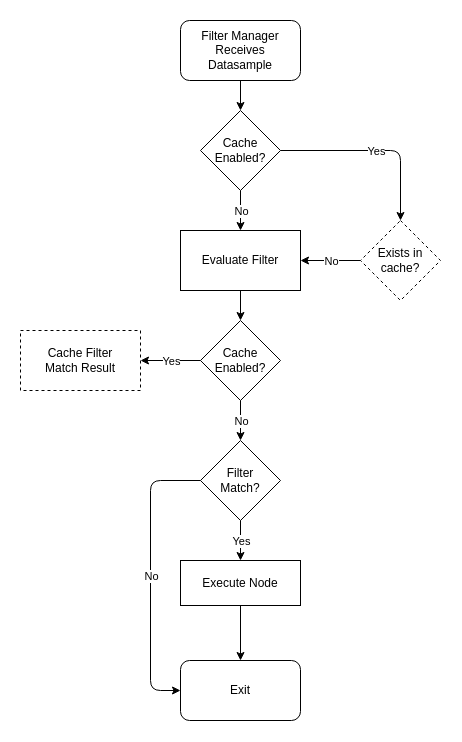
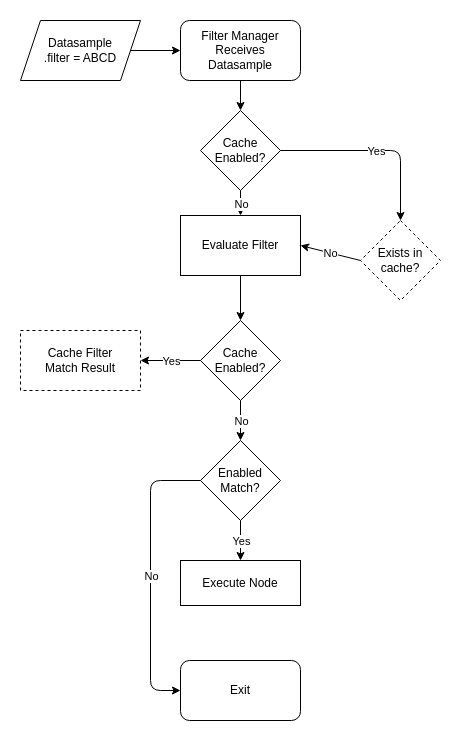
node "Datasample .filter = ABCD": added
edge "Datasample .filter = ABCD" -> "Filter Manager Receives Datasample": added
node "Evaluate Filter": moved (241, 261) -> (241, 246)
node "Filter Match?": label "Filter Match?" -> "Enabled Match?"
edge "Execute Node" -> "Exit": removed
